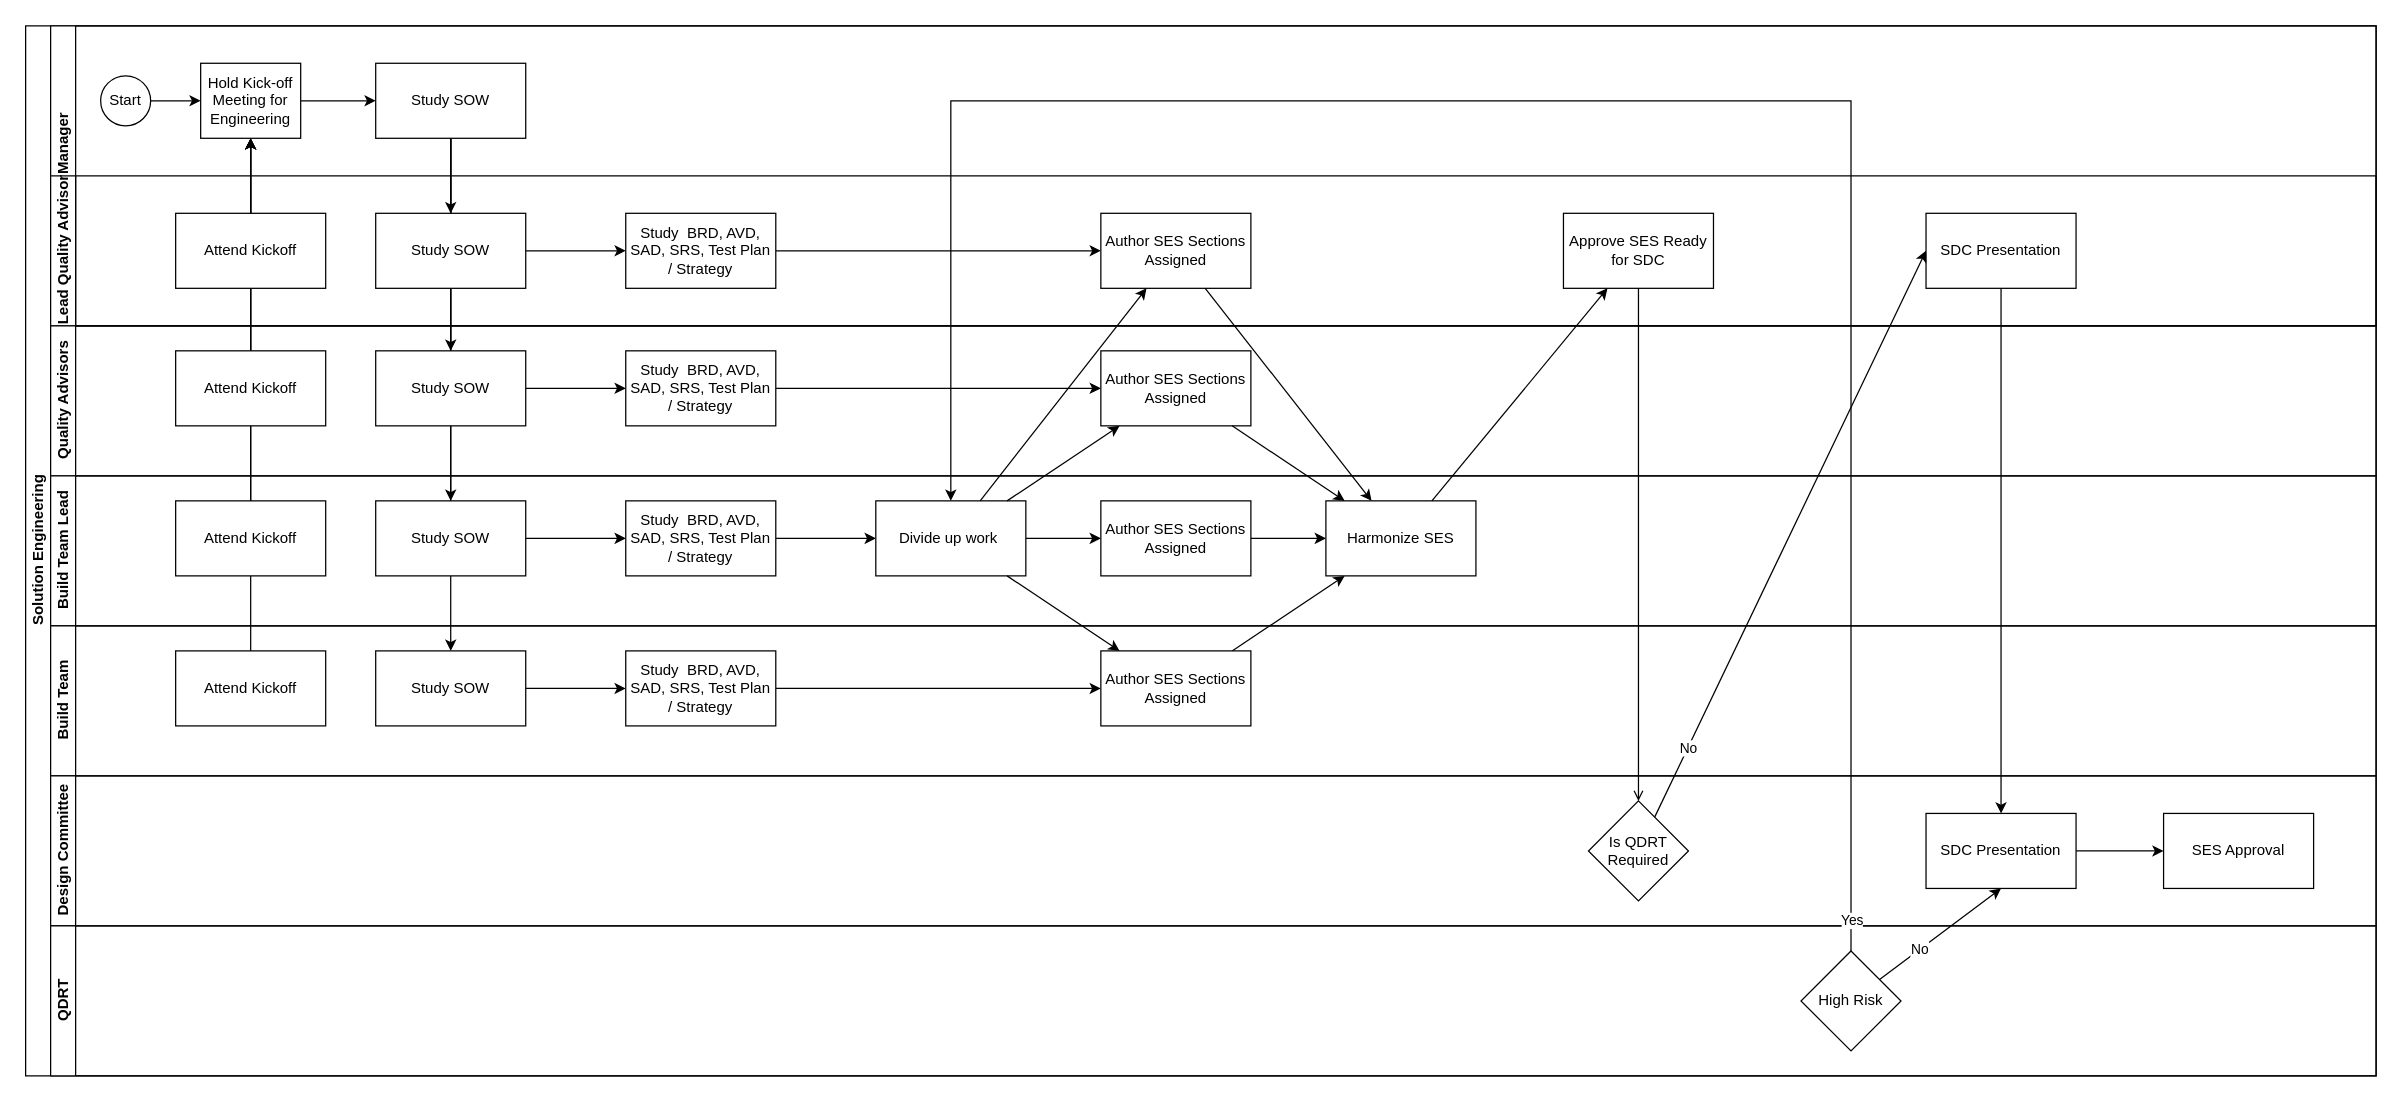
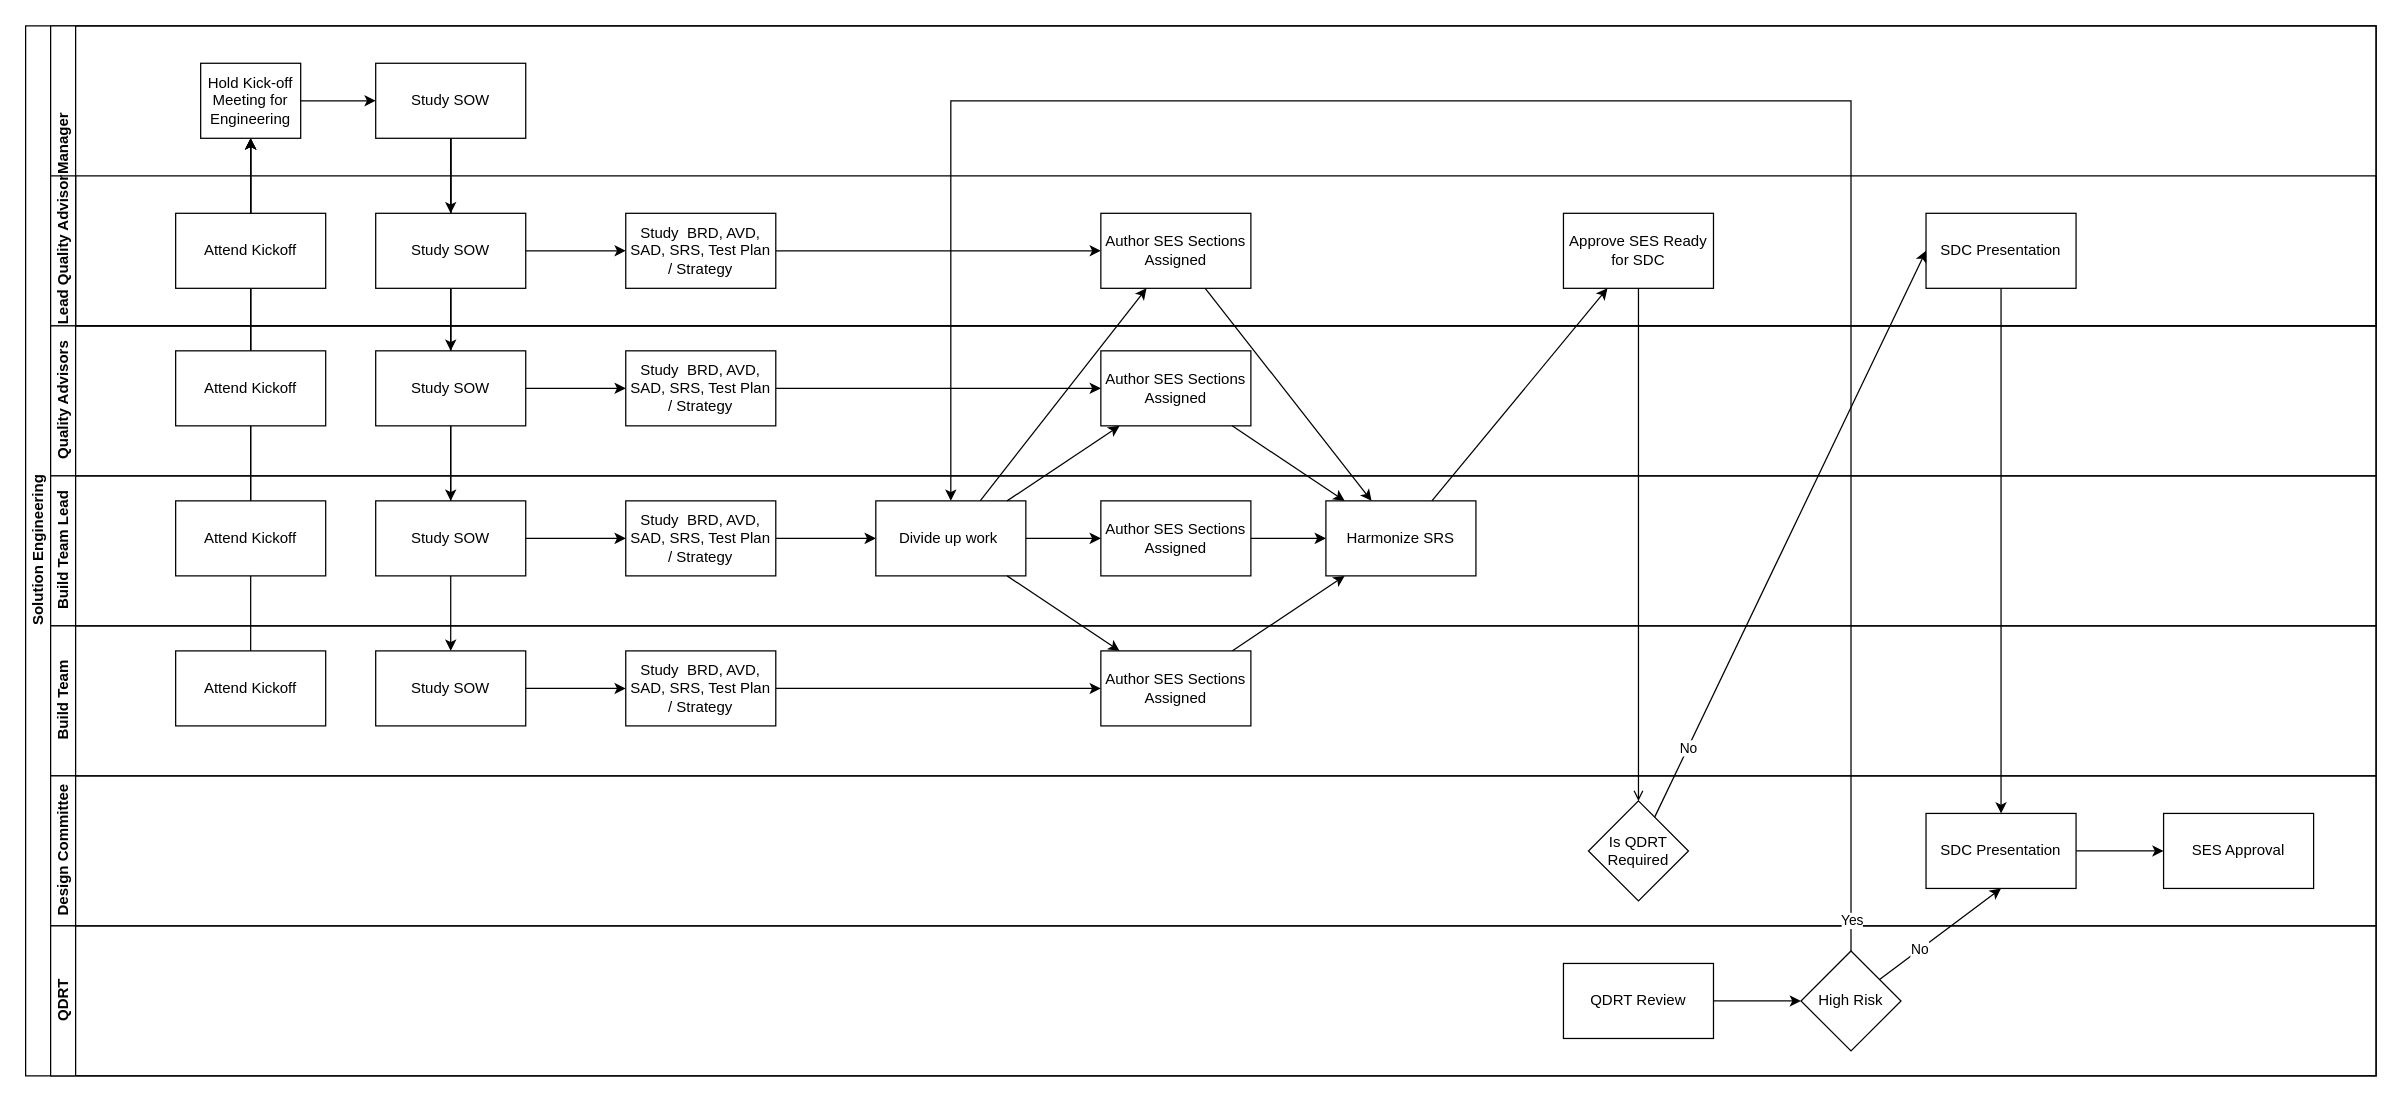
node "Start": removed
edge "Start" -> "Hold Kick-off Meeting for Engineering": removed
node "Harmonize SES": label "Harmonize SES" -> "Harmonize SRS"
node "QDRT Review": added
edge "QDRT Review" -> "High Risk": added
